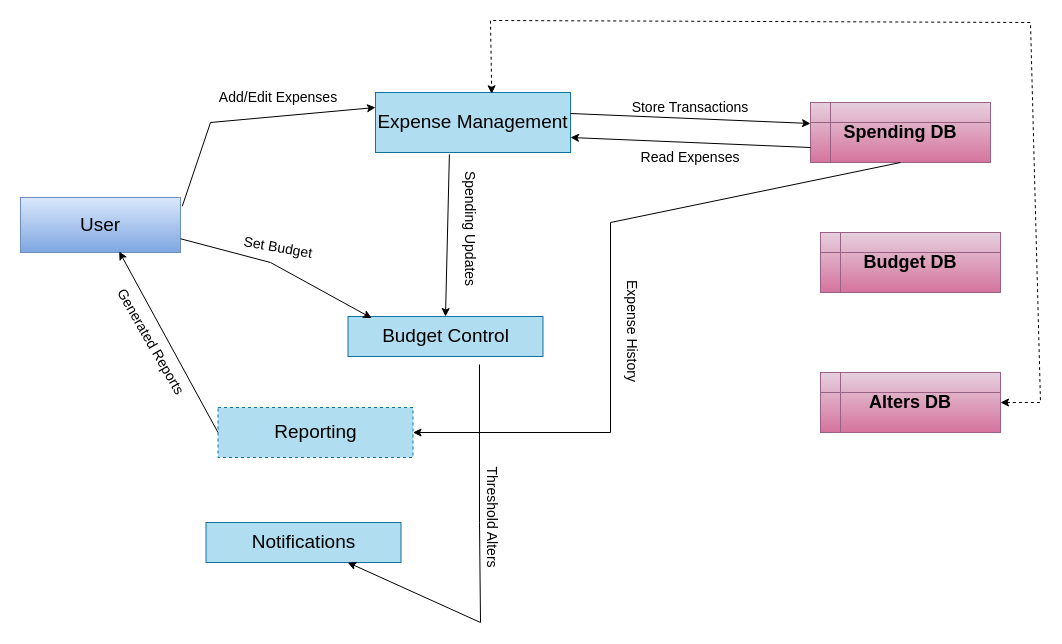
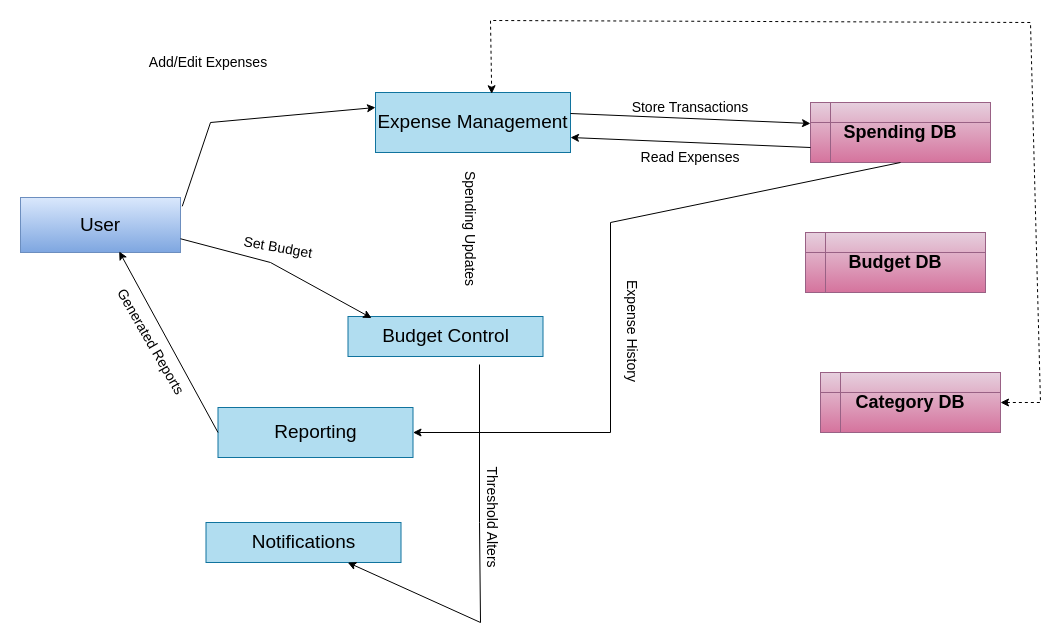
node "Add/Edit Expenses": moved (278, 98) -> (208, 63)
edge "Expense Management" -> "Budget Control": removed
node "Budget DB": moved (911, 263) -> (896, 263)
node "Alters DB": label "Alters DB" -> "Category DB"
node "Reporting": style dashed -> solid
